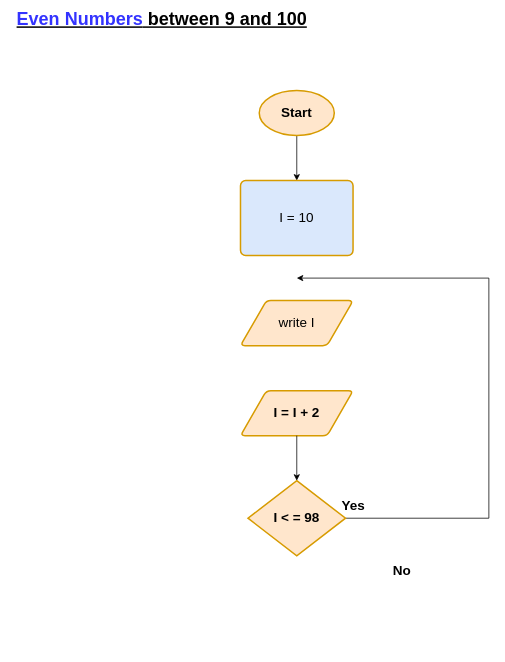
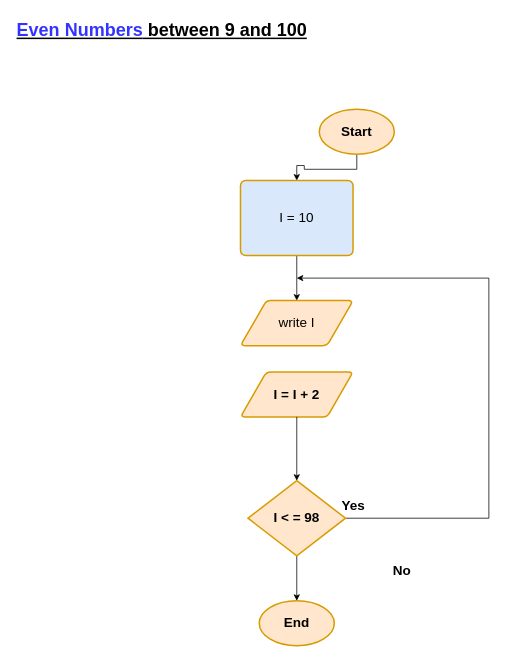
node "Even Numbers between 9 and 100": moved (162, 19) -> (162, 30)
node "Start": moved (297, 113) -> (357, 132)
edge "I = 10" -> "write I": added
node "I = I + 2": moved (297, 413) -> (297, 394)
edge "I < = 98" -> "End": added
node "End": added
